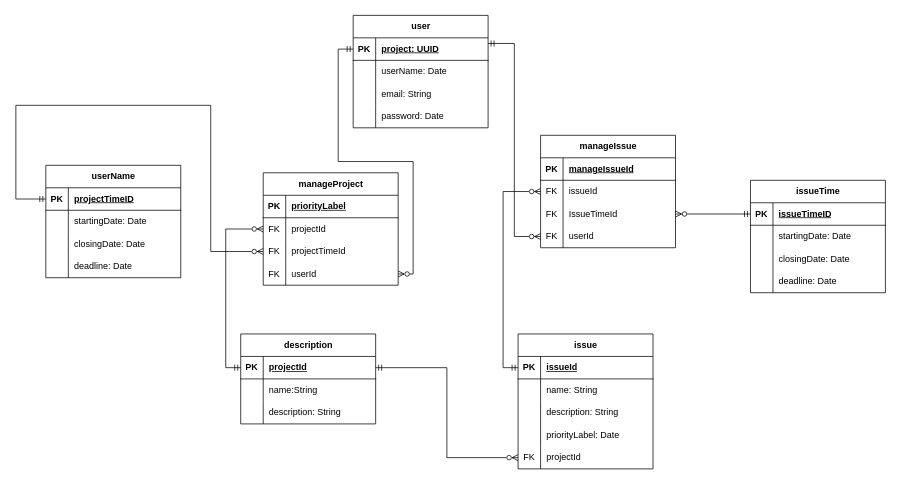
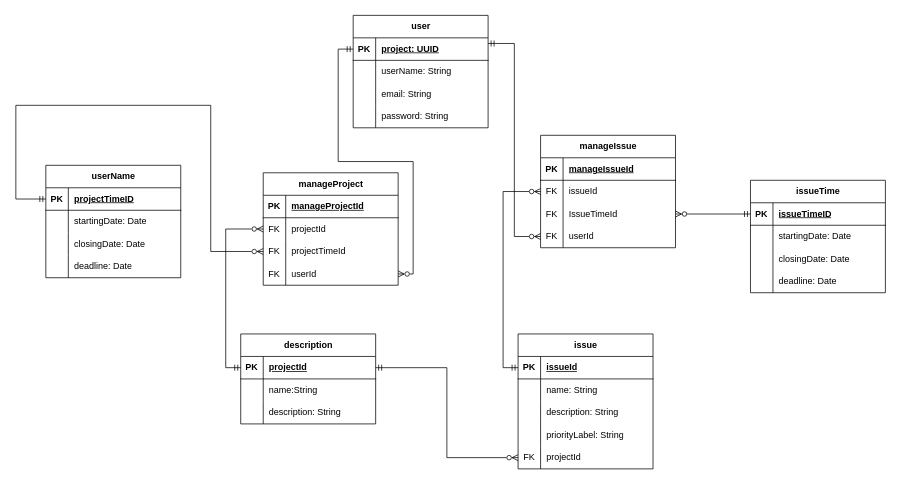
node "userName: Date": label "userName: Date" -> "userName: String"
node "password: Date": label "password: Date" -> "password: String"
node "priorityLabel": label "priorityLabel" -> "manageProjectId"
node "priorityLabel: Date": label "priorityLabel: Date" -> "priorityLabel: String"
